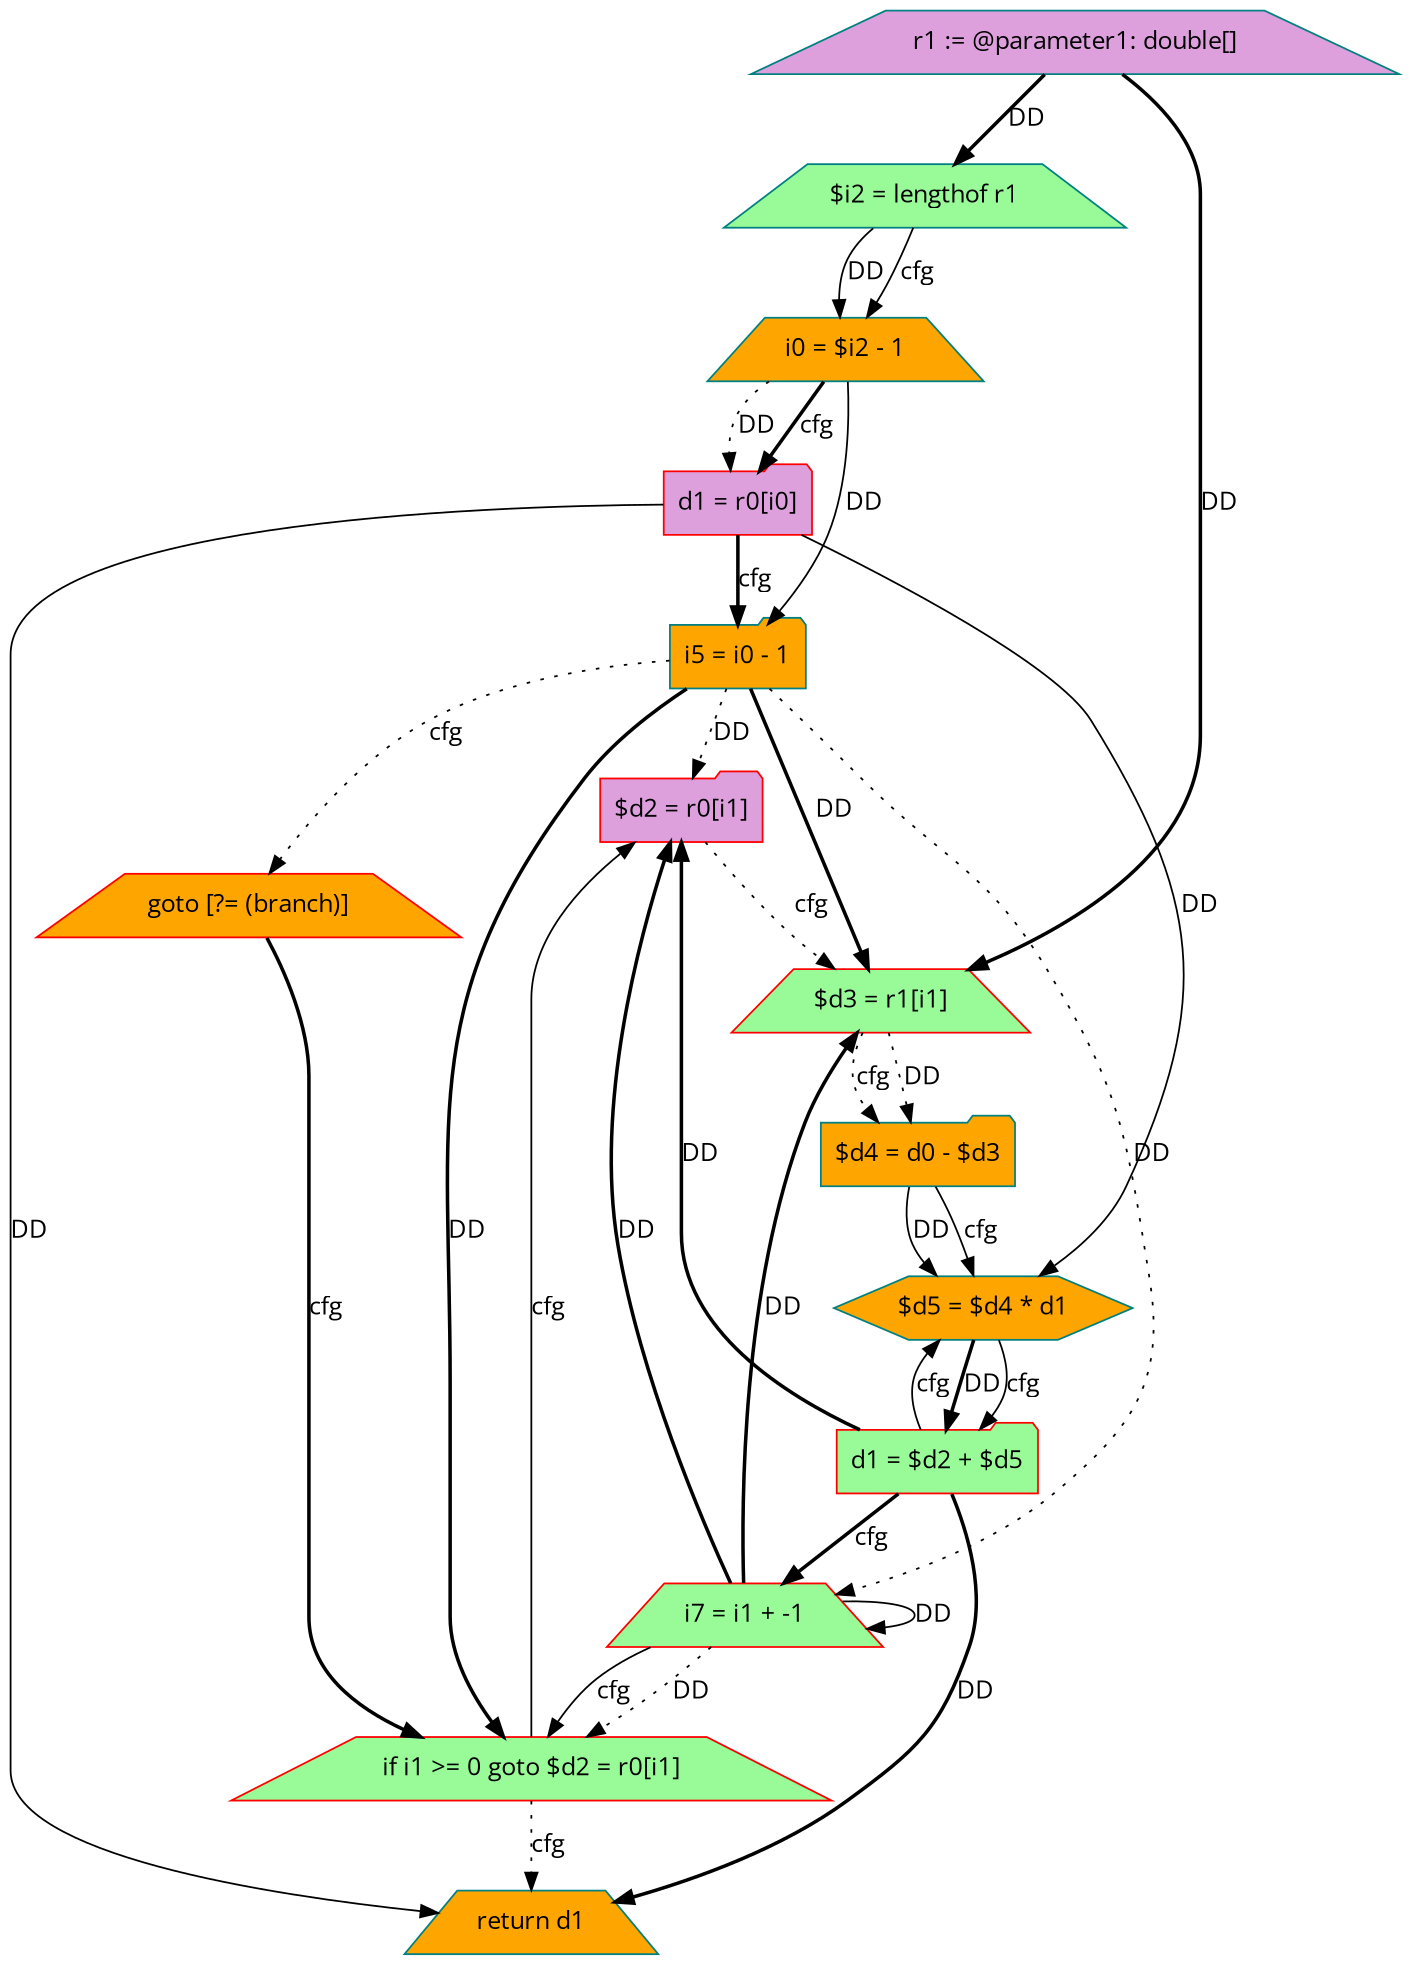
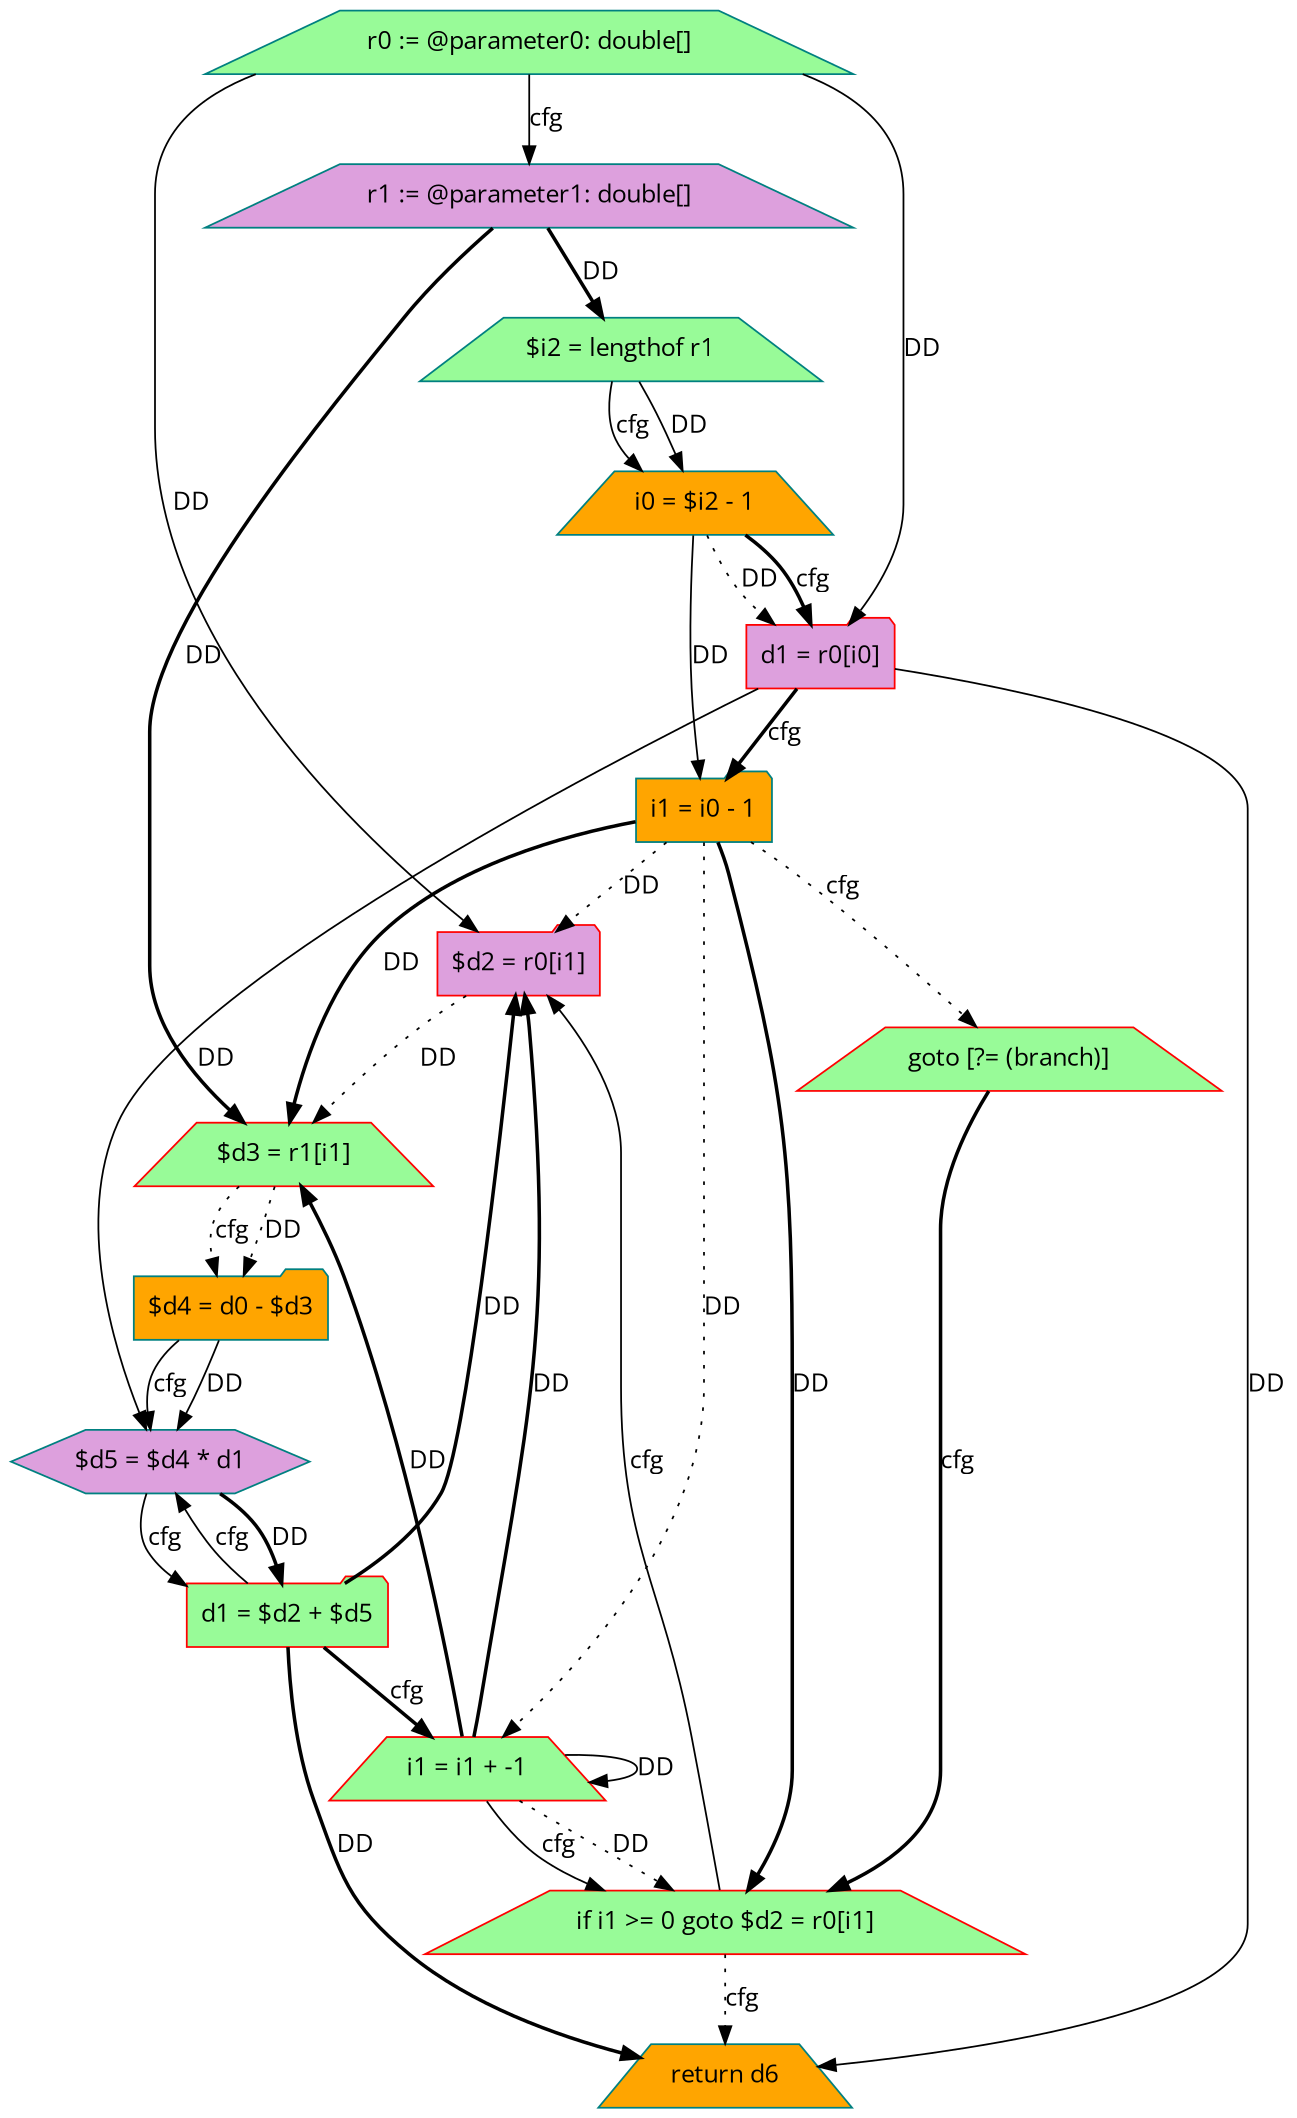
node "r0 := @parameter0: double[]": added
node "i5 = i0 - 1": label "i5 = i0 - 1" -> "i1 = i0 - 1"
node "goto [?= (branch)]": fillcolor orange -> palegreen
edge "$d2 = r0[i1]" -> "$d3 = r1[i1]": label "cfg" -> "DD"
node "$d5 = $d4 * d1": fillcolor orange -> plum
node "i7 = i1 + -1": label "i7 = i1 + -1" -> "i1 = i1 + -1"
node "return d1": label "return d1" -> "return d6"
